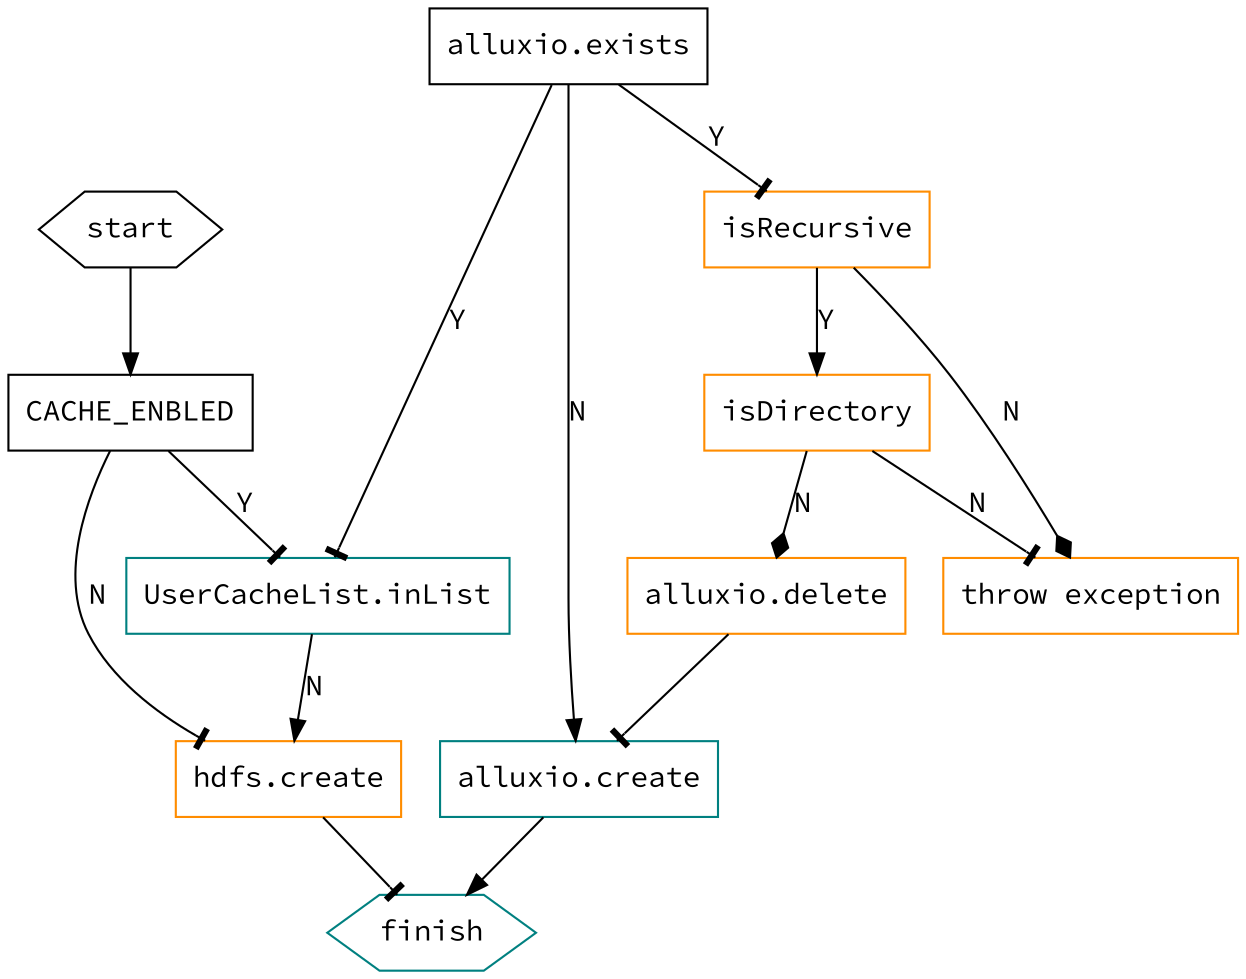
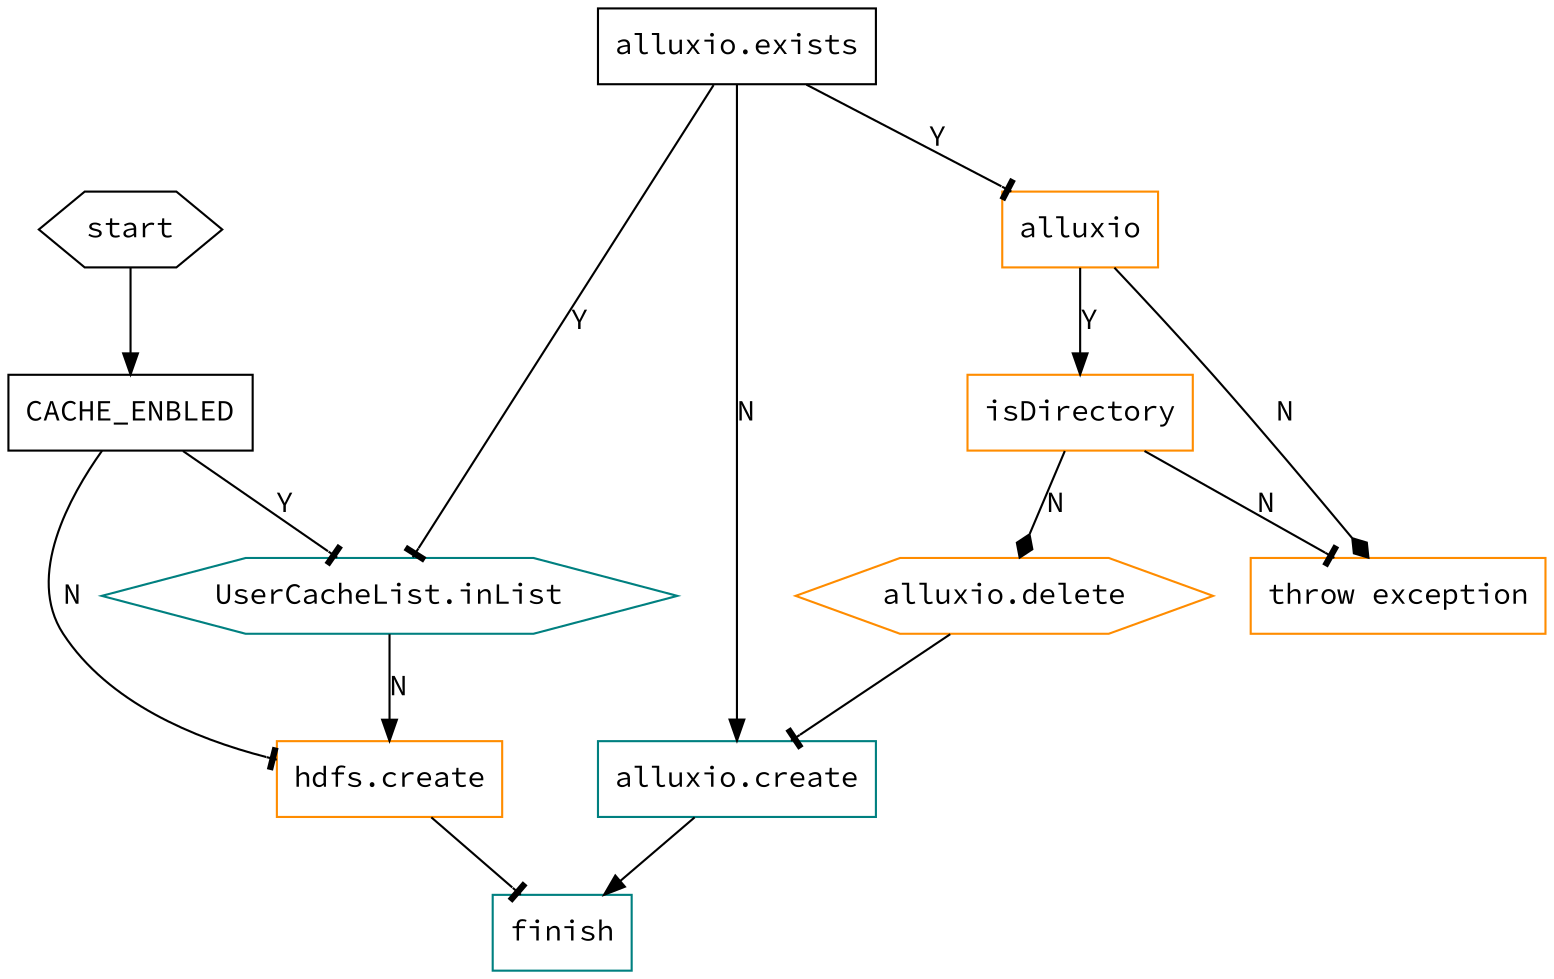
node "isRecursive": label "isRecursive" -> "alluxio"
node "UserCacheList.inList": shape box -> hexagon
node "alluxio.delete": shape box -> hexagon
node "finish": shape hexagon -> box
